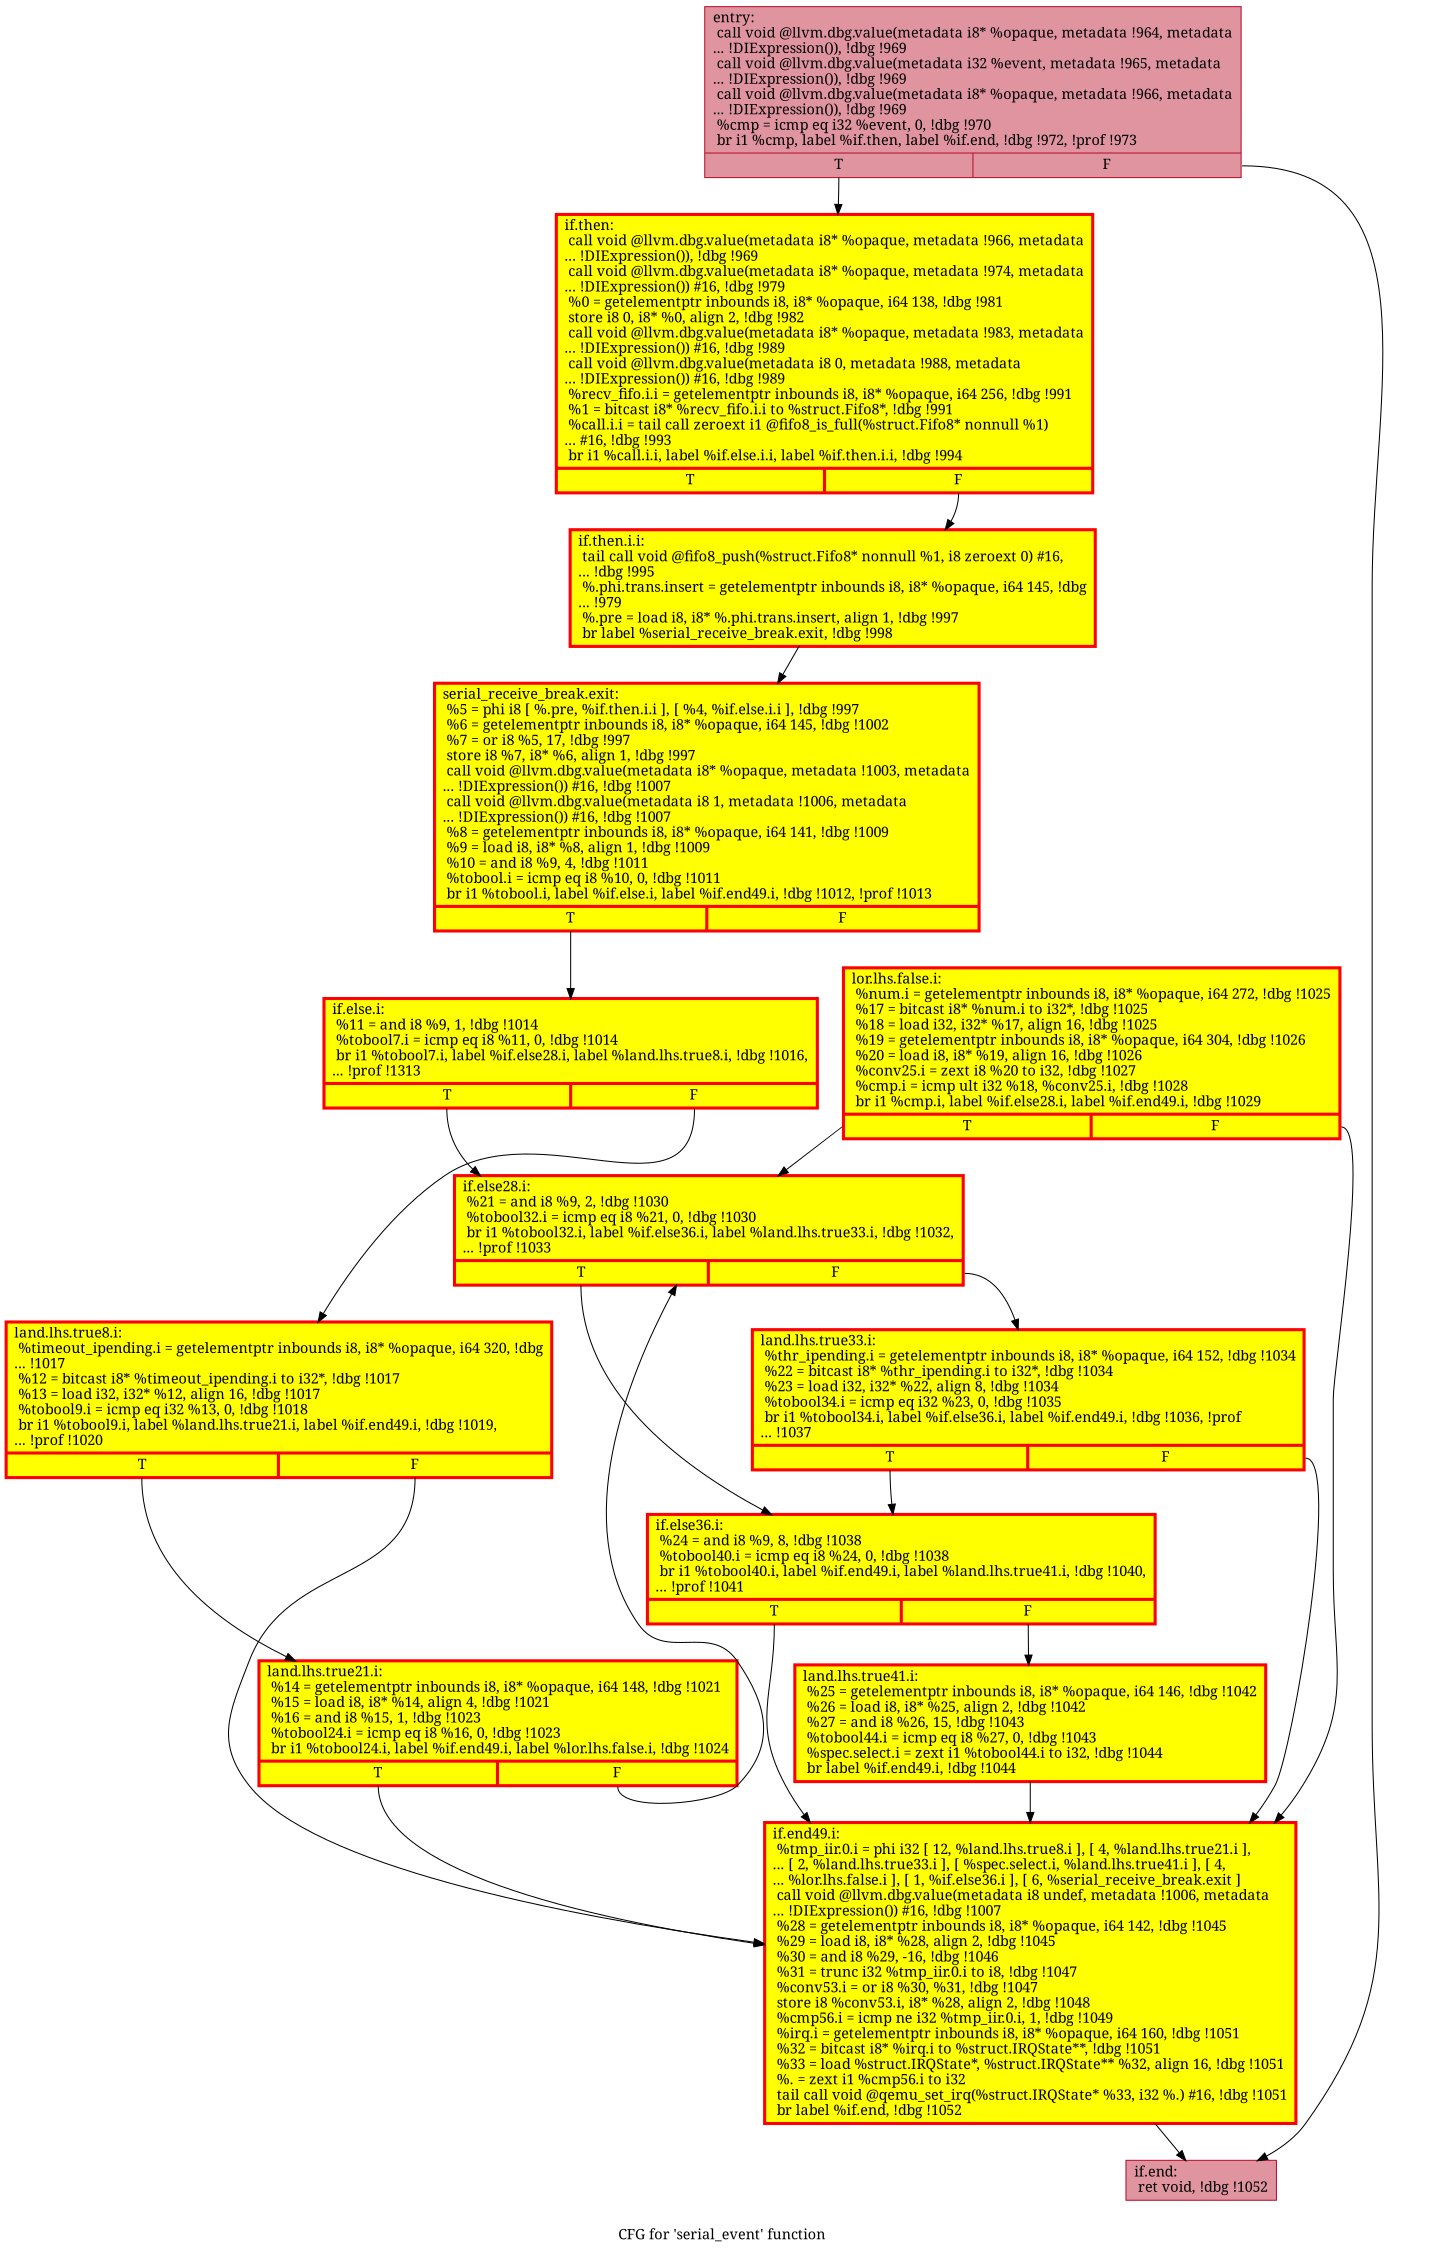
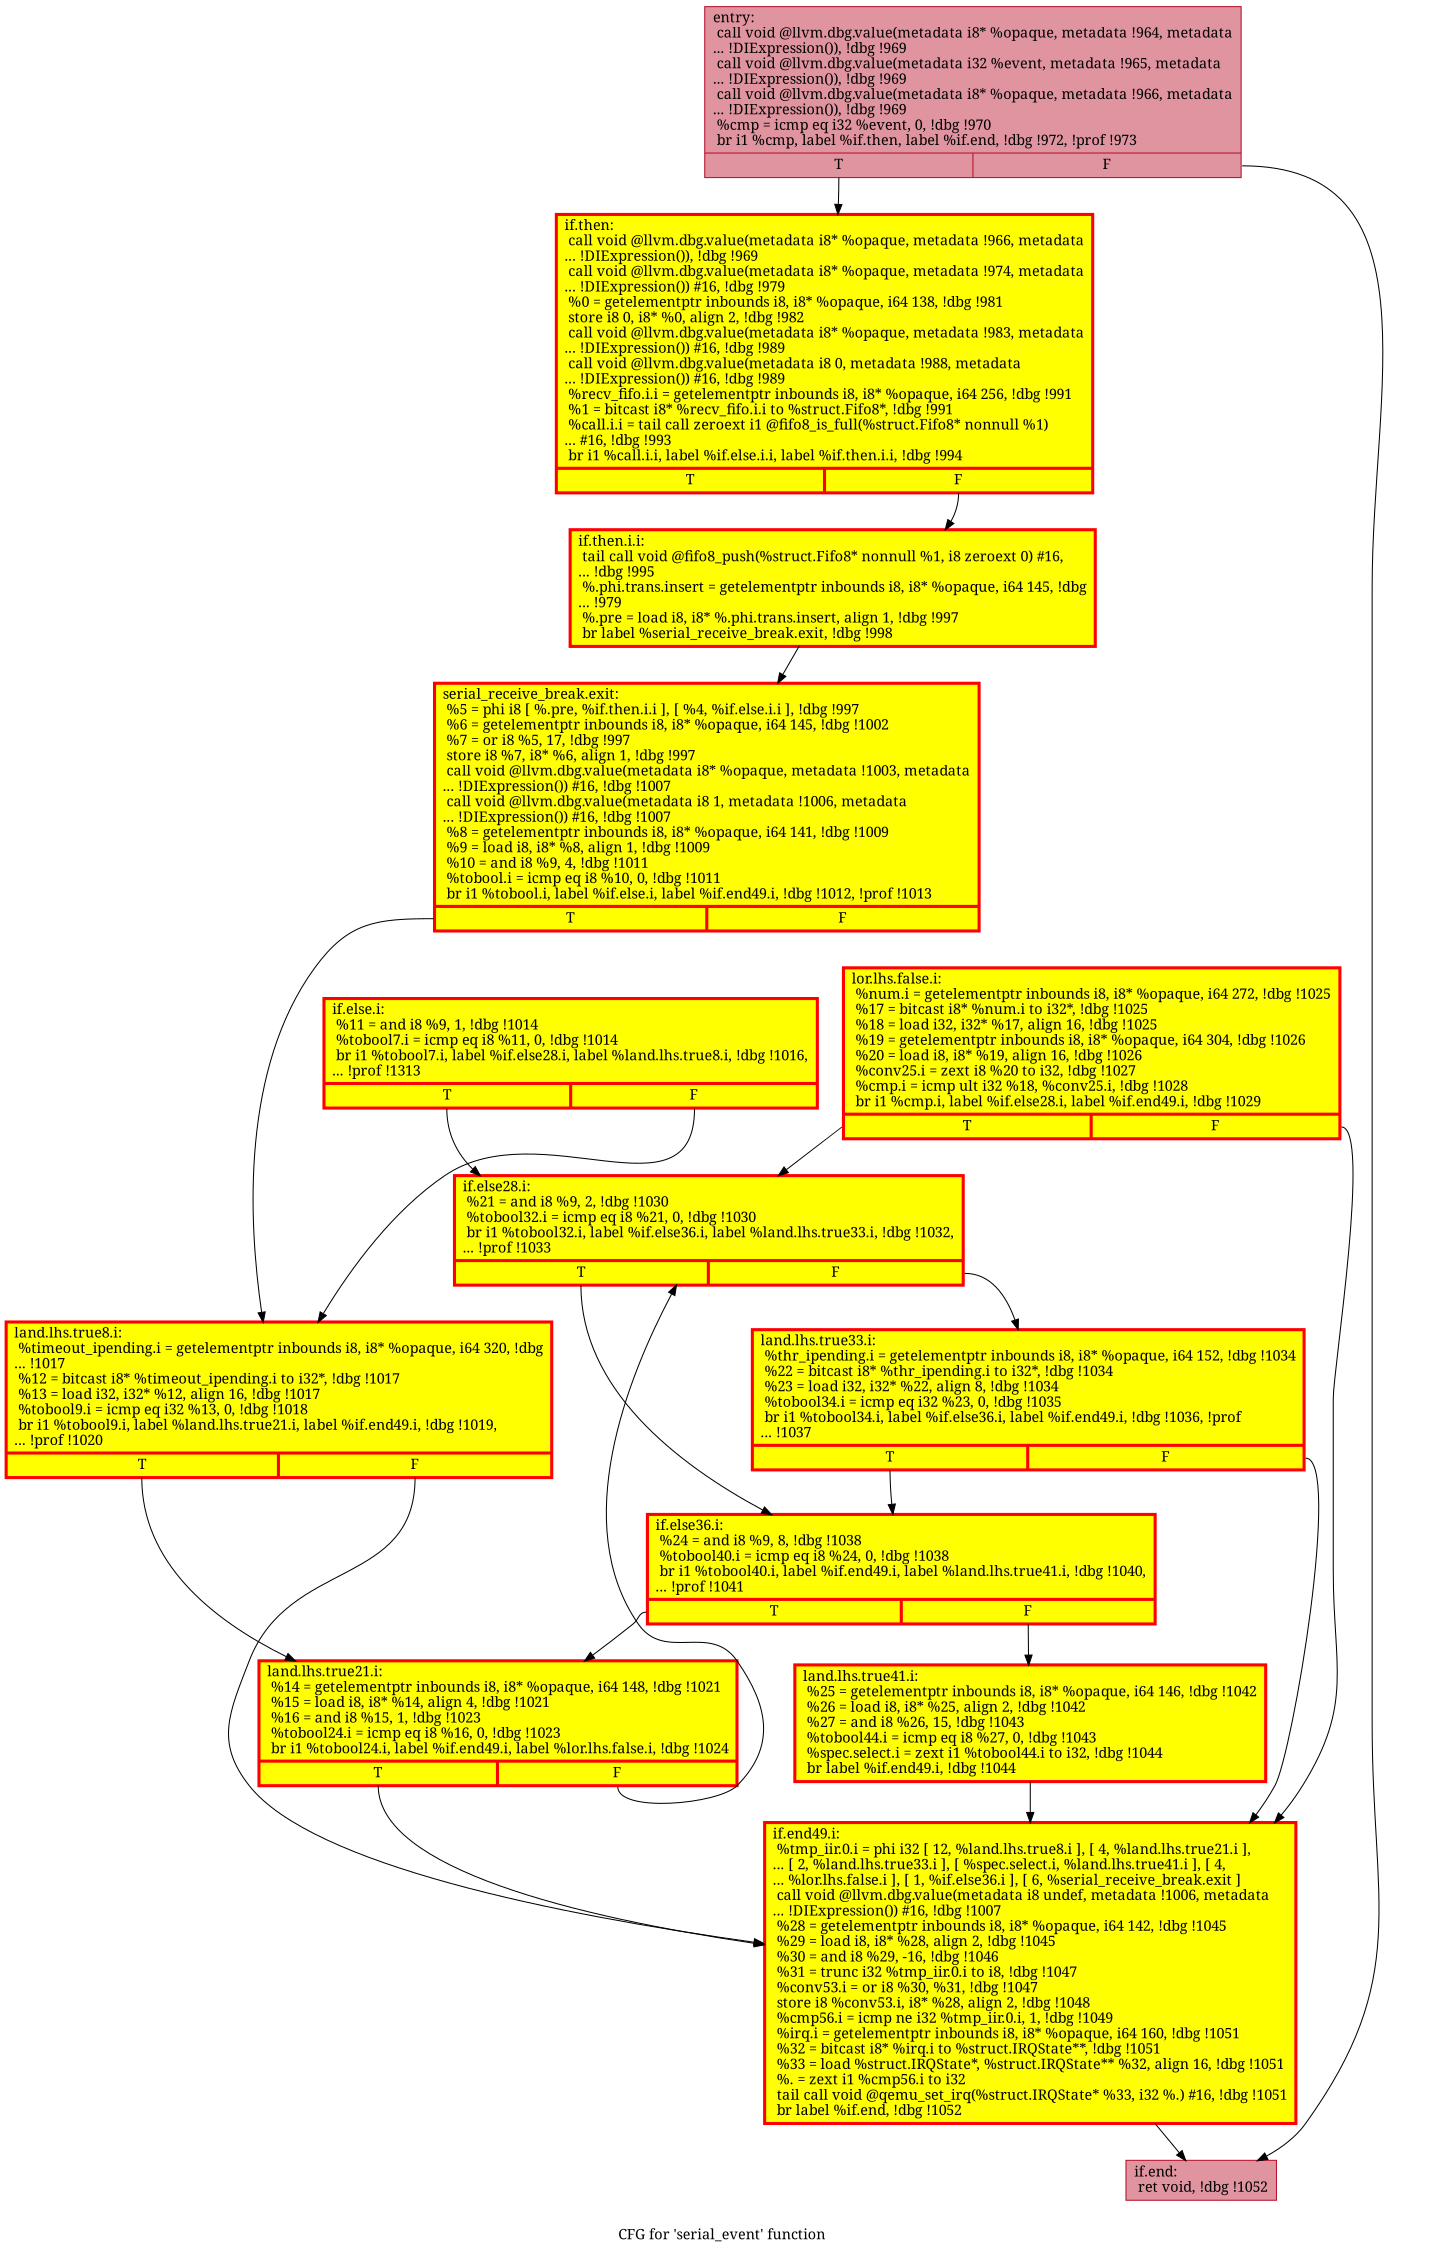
edge "serial_receive_break.exit:" -> "if.else.i:": now "serial_receive_break.exit:" -> "land.lhs.true8.i:"
edge "if.else36.i:" -> "if.end49.i:": now "if.else36.i:" -> "land.lhs.true21.i:"
